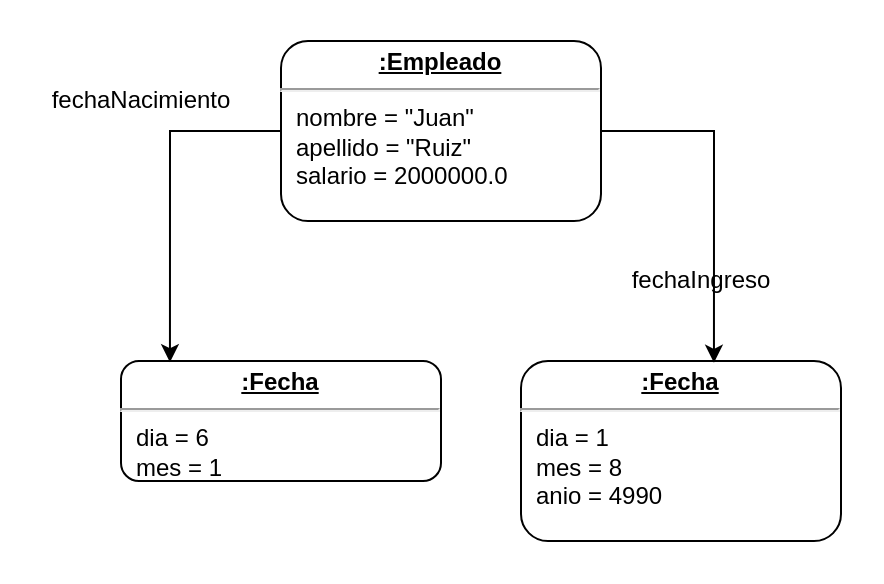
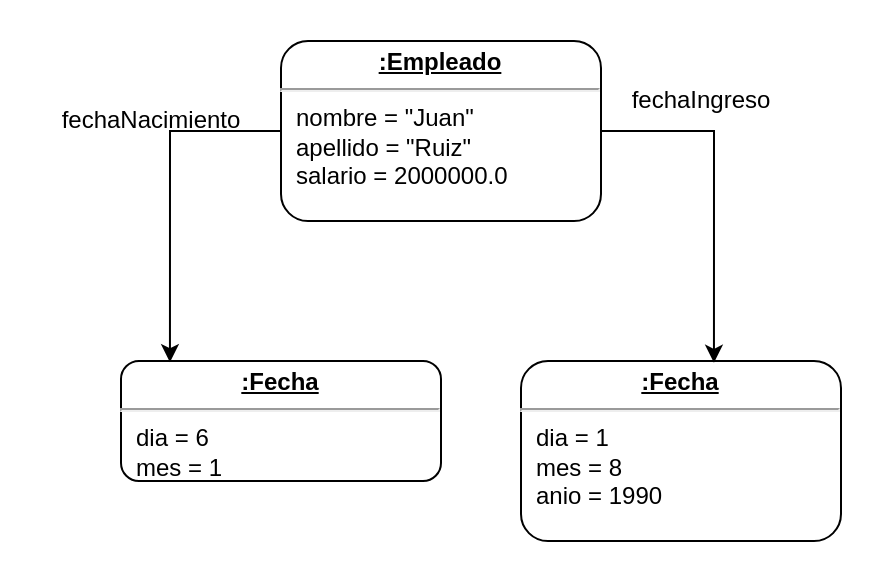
node "fechaNacimiento": moved (141, 101) -> (151, 121)
node "fechaIngreso": moved (701, 281) -> (701, 101)
node ":Fecha dia = 1 mes = 8 anio = 4990": label ":Fecha dia = 1 mes = 8 anio = 4990" -> ":Fecha dia = 1 mes = 8 anio = 1990"
